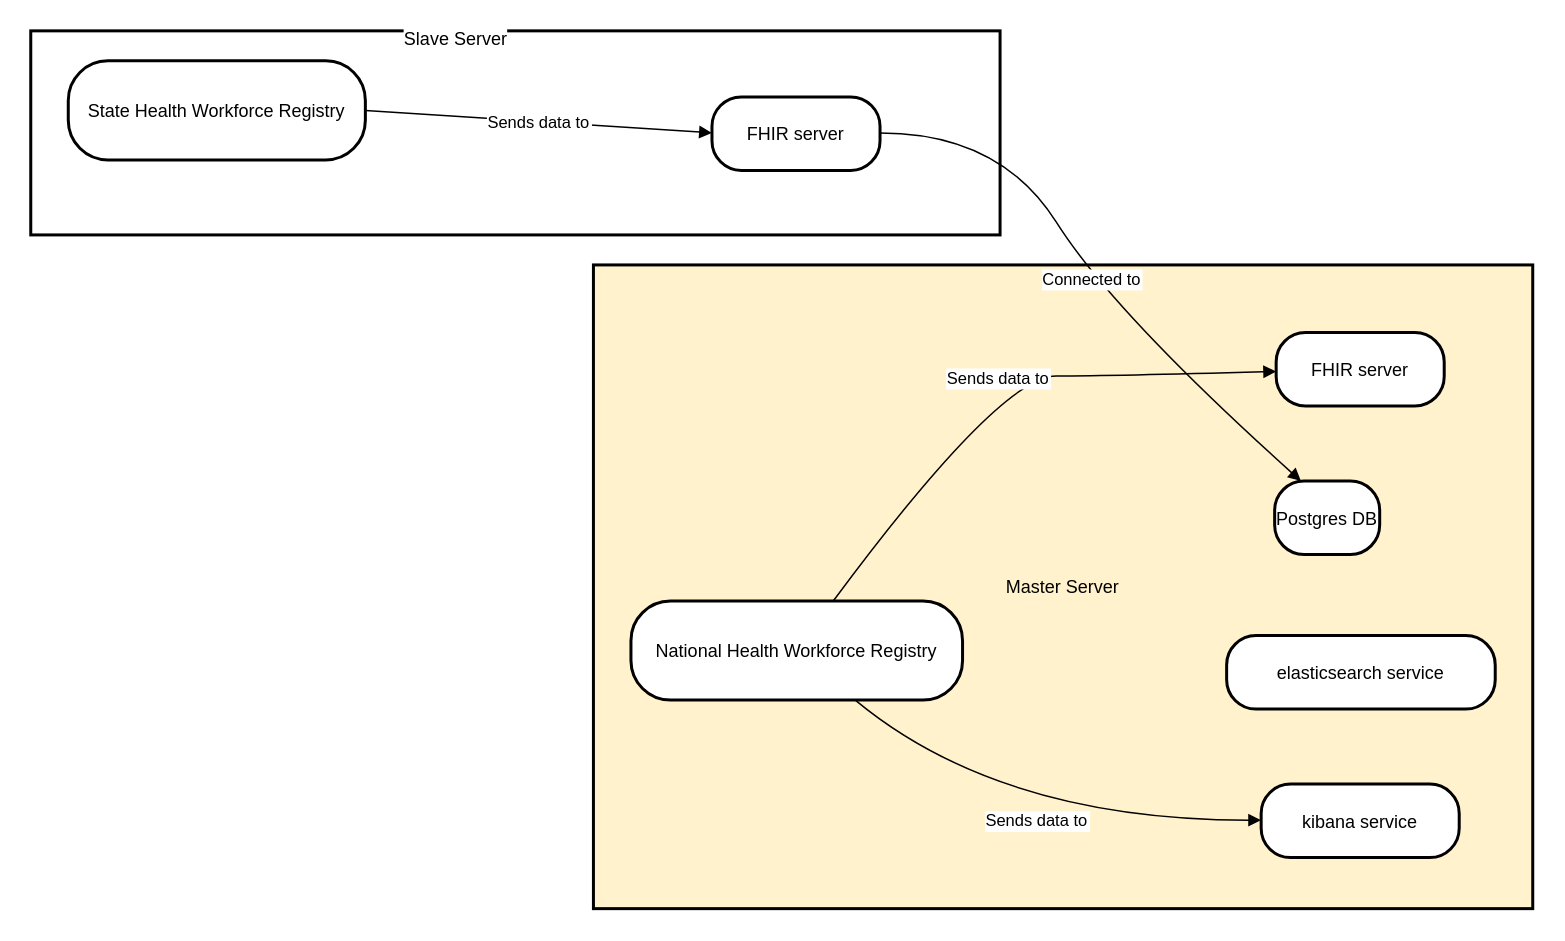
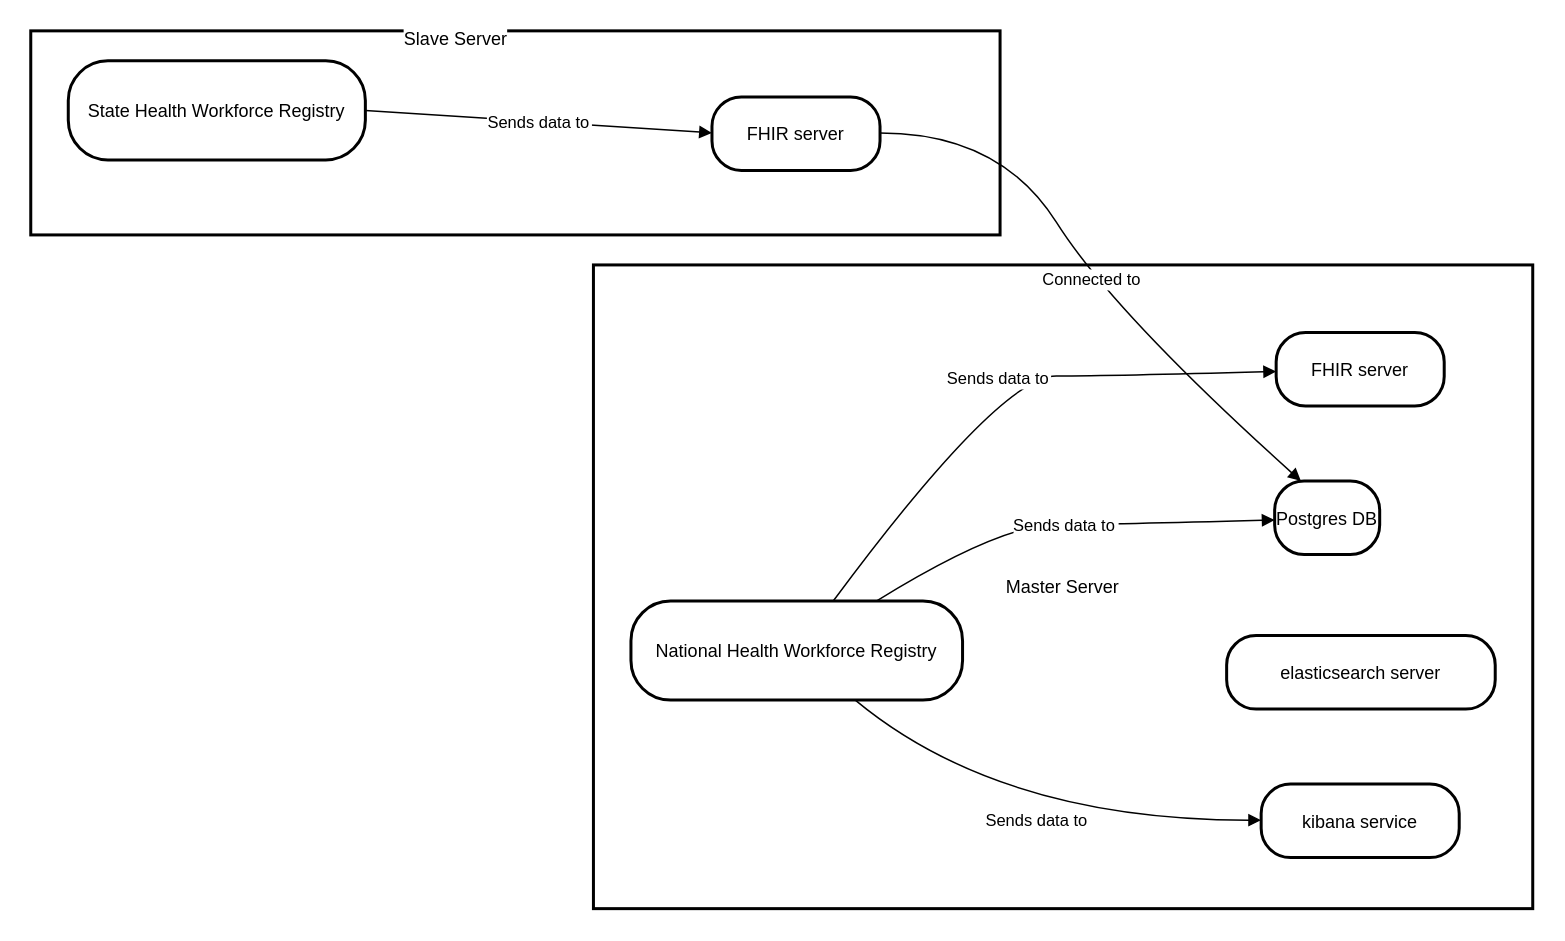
edge "National Health Workforce Registry" -> "Postgres DB": added, label "Sends data to"
node "Master Server": fillcolor #fff2cc -> #ffffff
node "elasticsearch service": label "elasticsearch service" -> "elasticsearch server"
